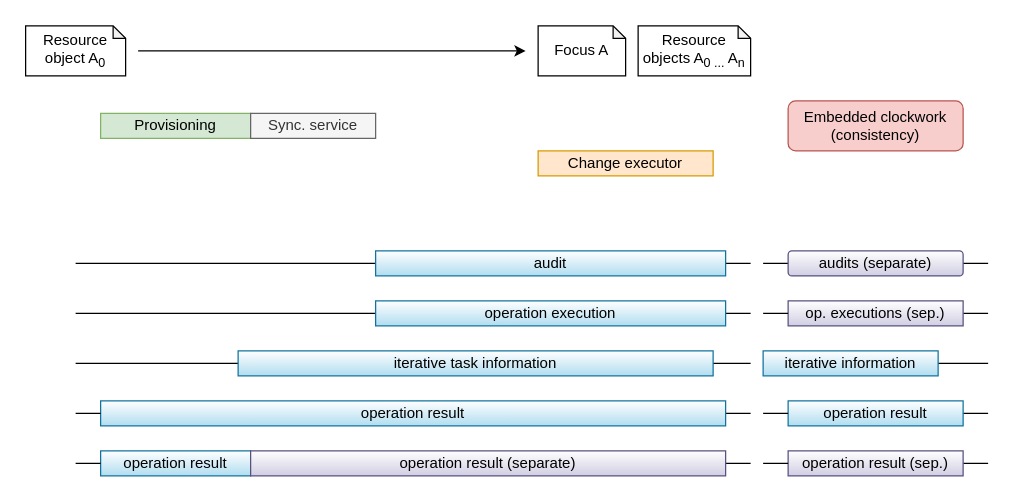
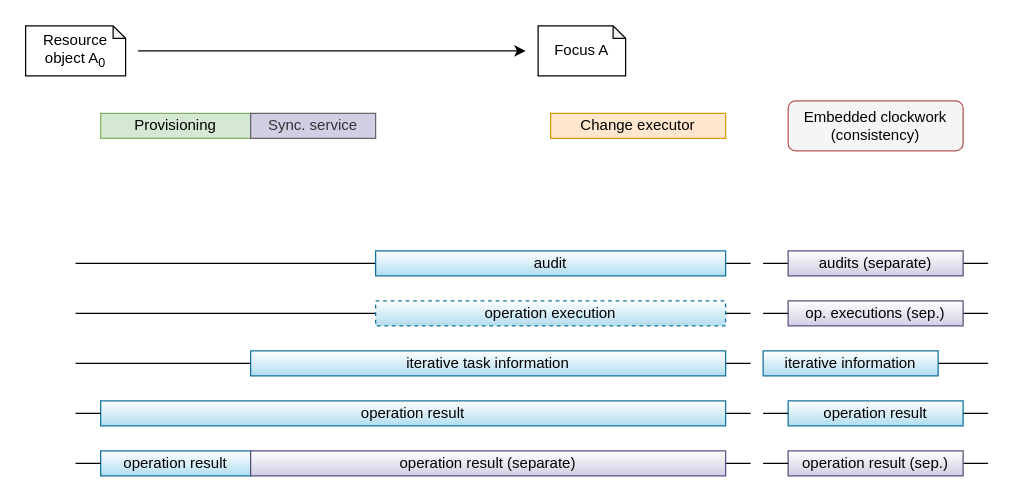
node "Resource objects A0 ... An": removed
node "Sync. service": fillcolor #f5f5f5 -> #d0cee2
node "Embedded clockwork (consistency)": fillcolor #f8cecc -> #f5f5f5
node "Change executor": moved (626, 163) -> (638, 126)
node "audits (separate)": shape rounded rectangle -> rectangle
node "operation execution": style solid -> dashed
node "iterative task information": moved (476, 363) -> (488, 363)
